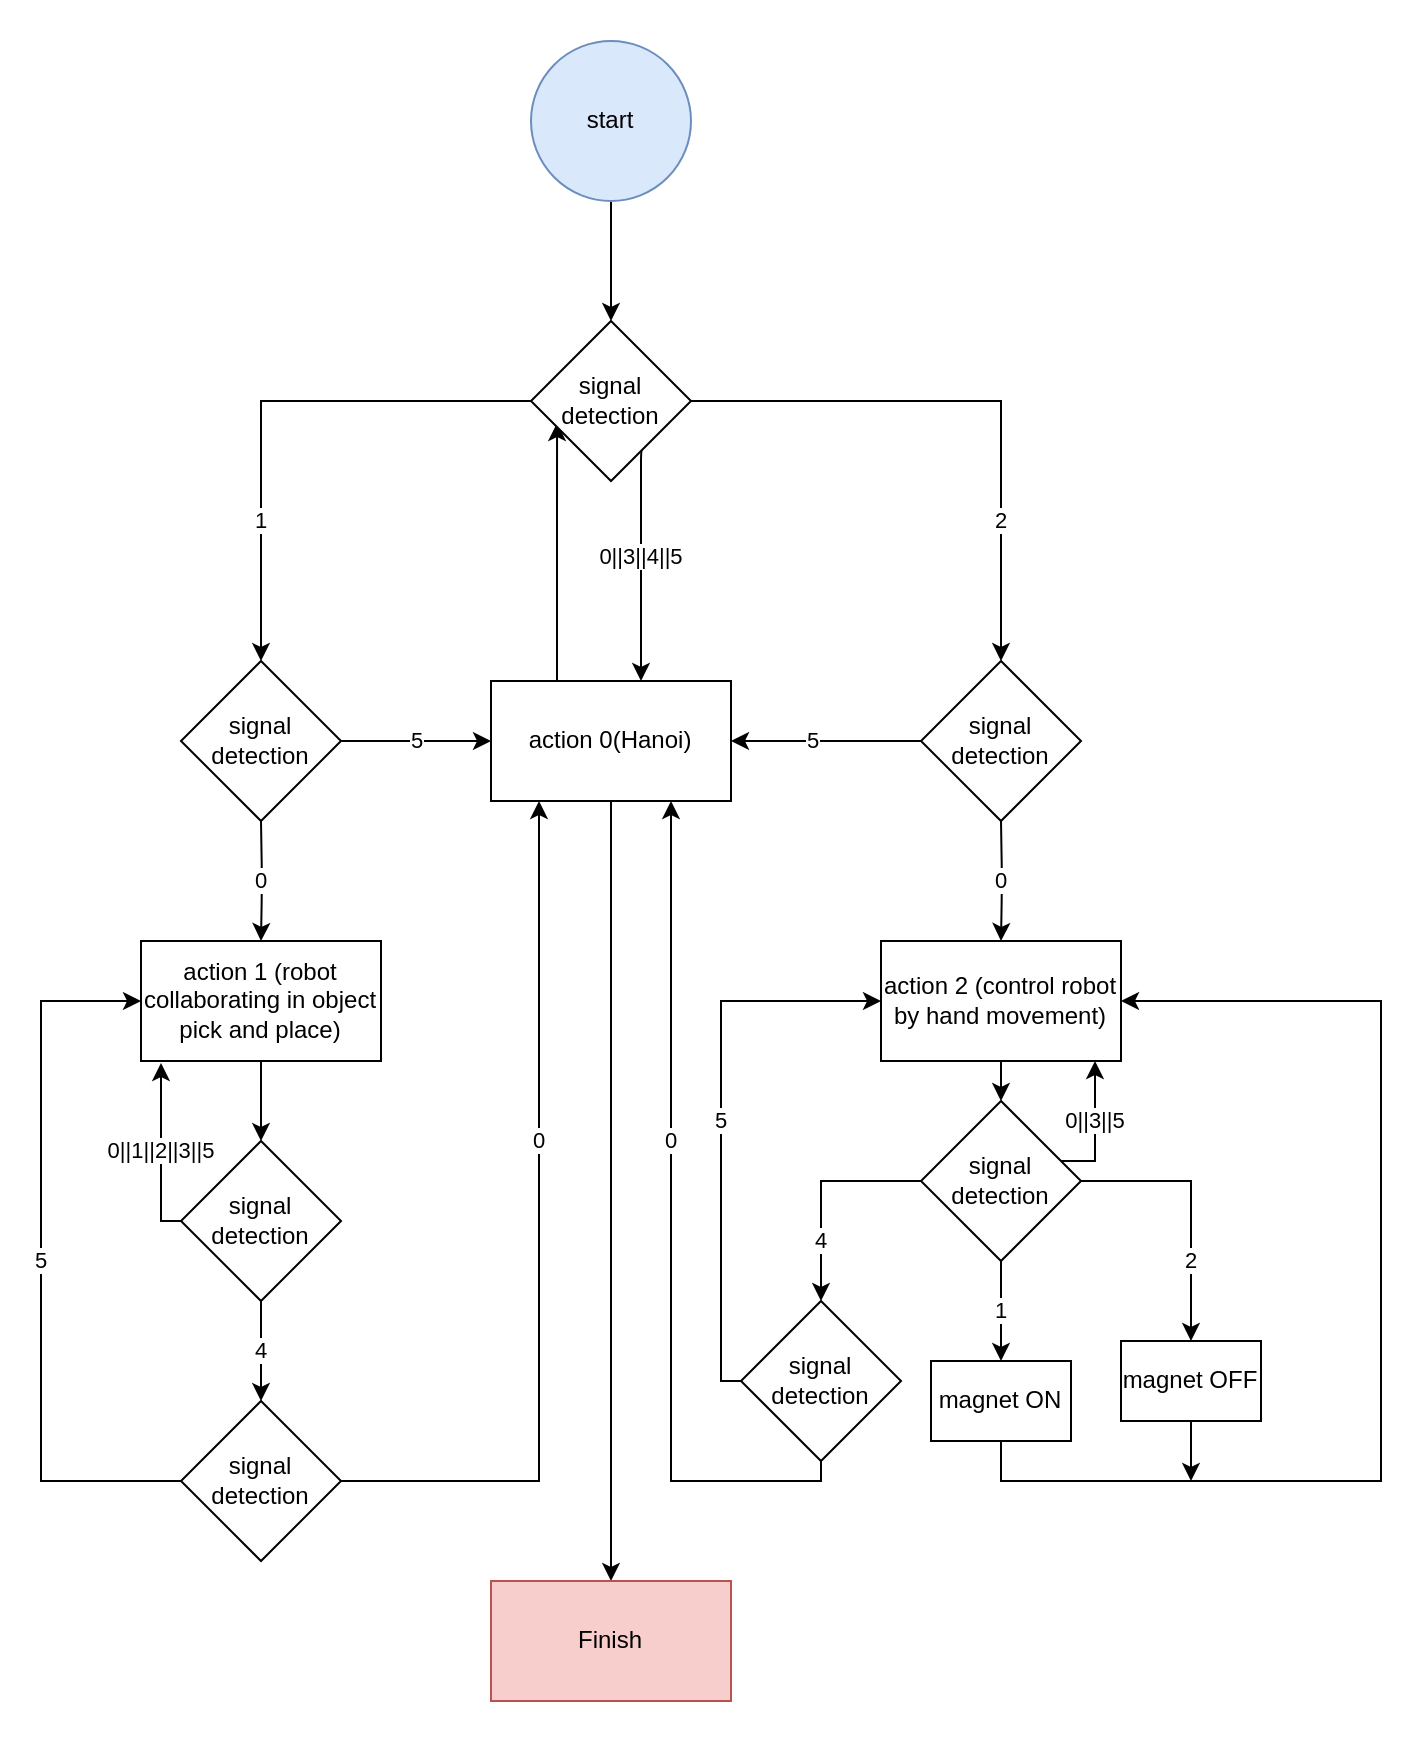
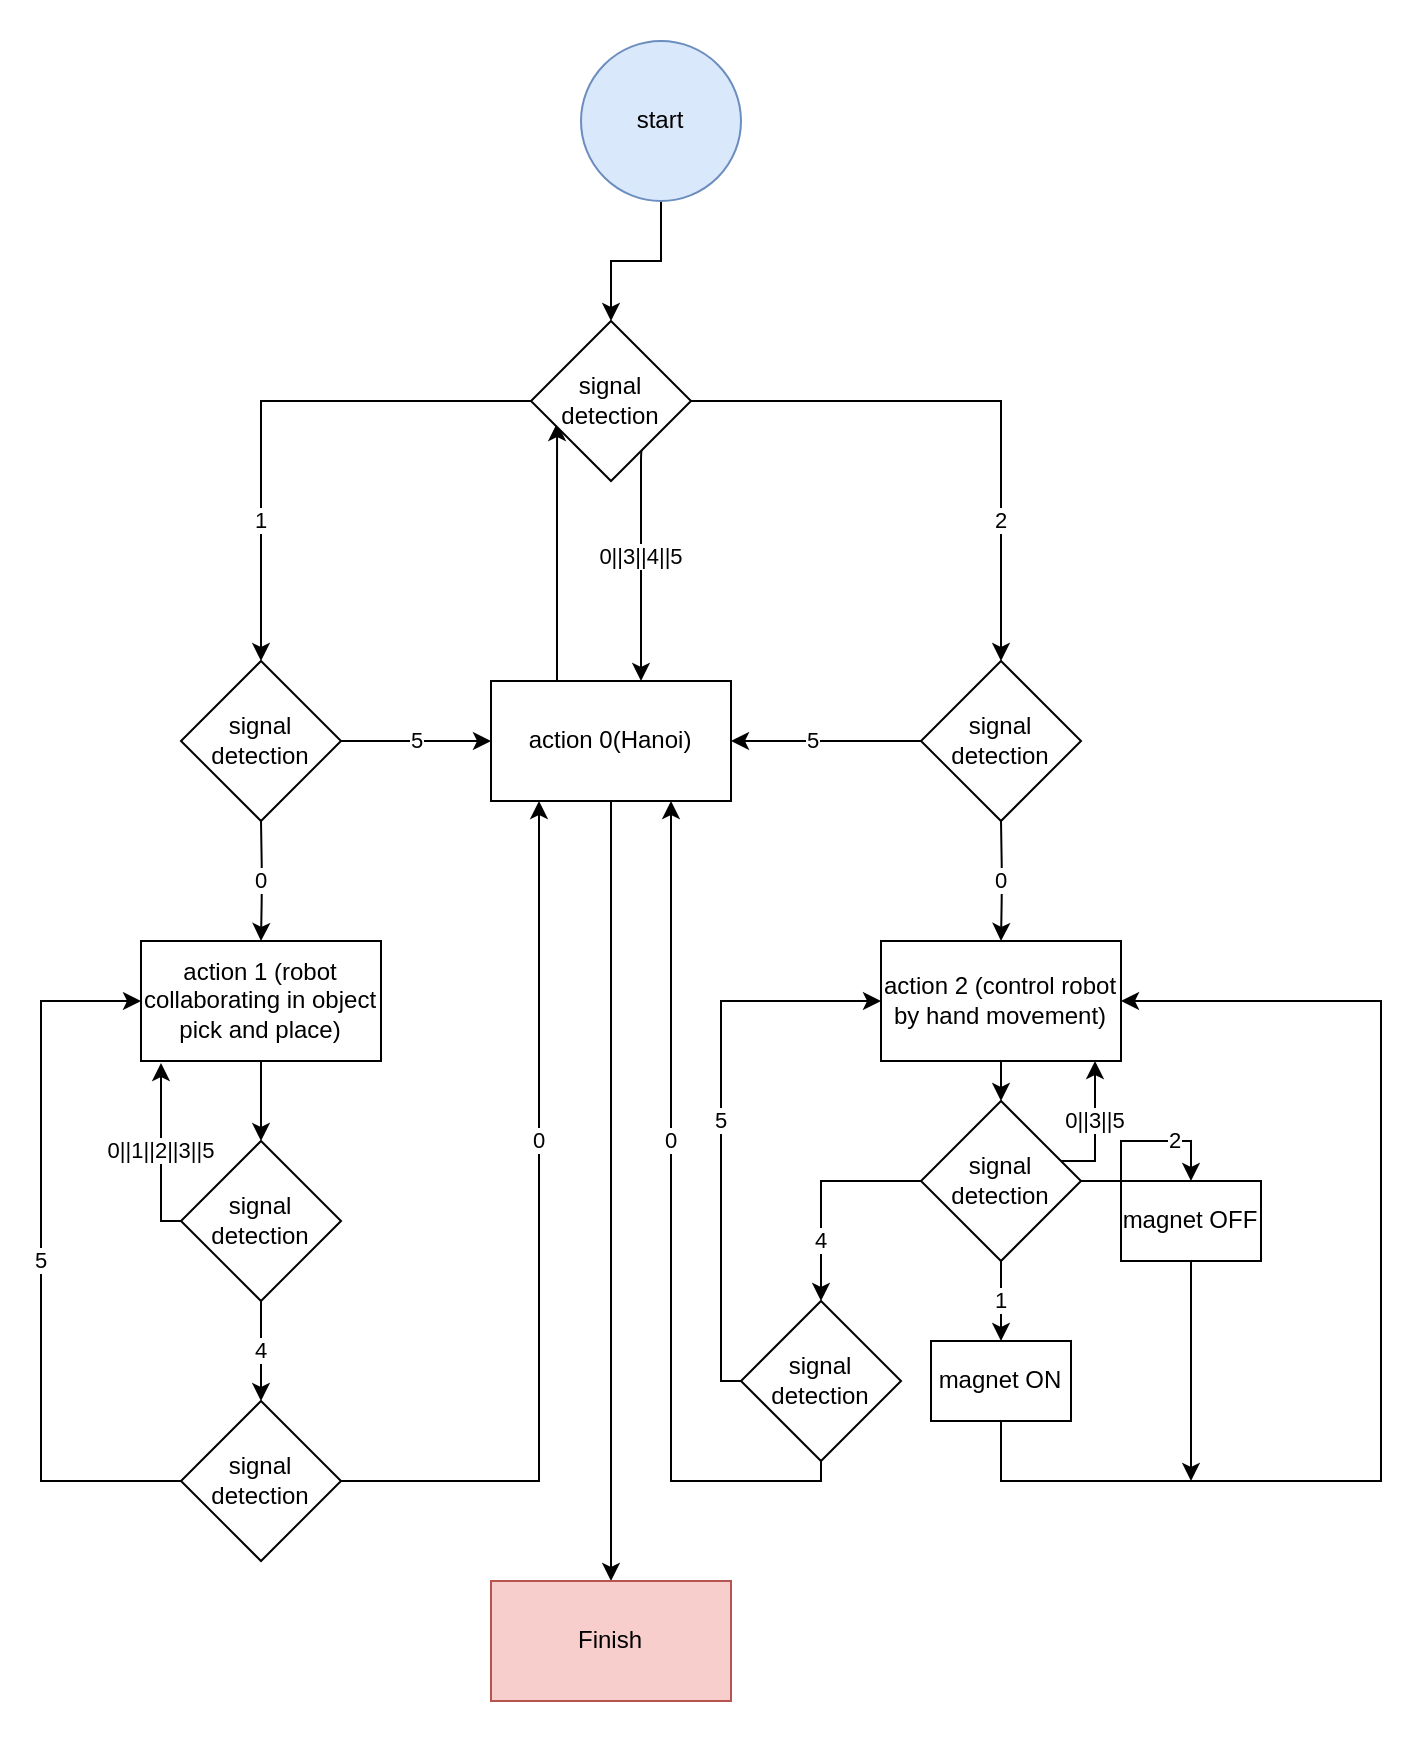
node "start": moved (611, 121) -> (661, 121)
node "magnet OFF": moved (1191, 1381) -> (1191, 1221)
node "magnet ON": moved (1001, 1401) -> (1001, 1381)
